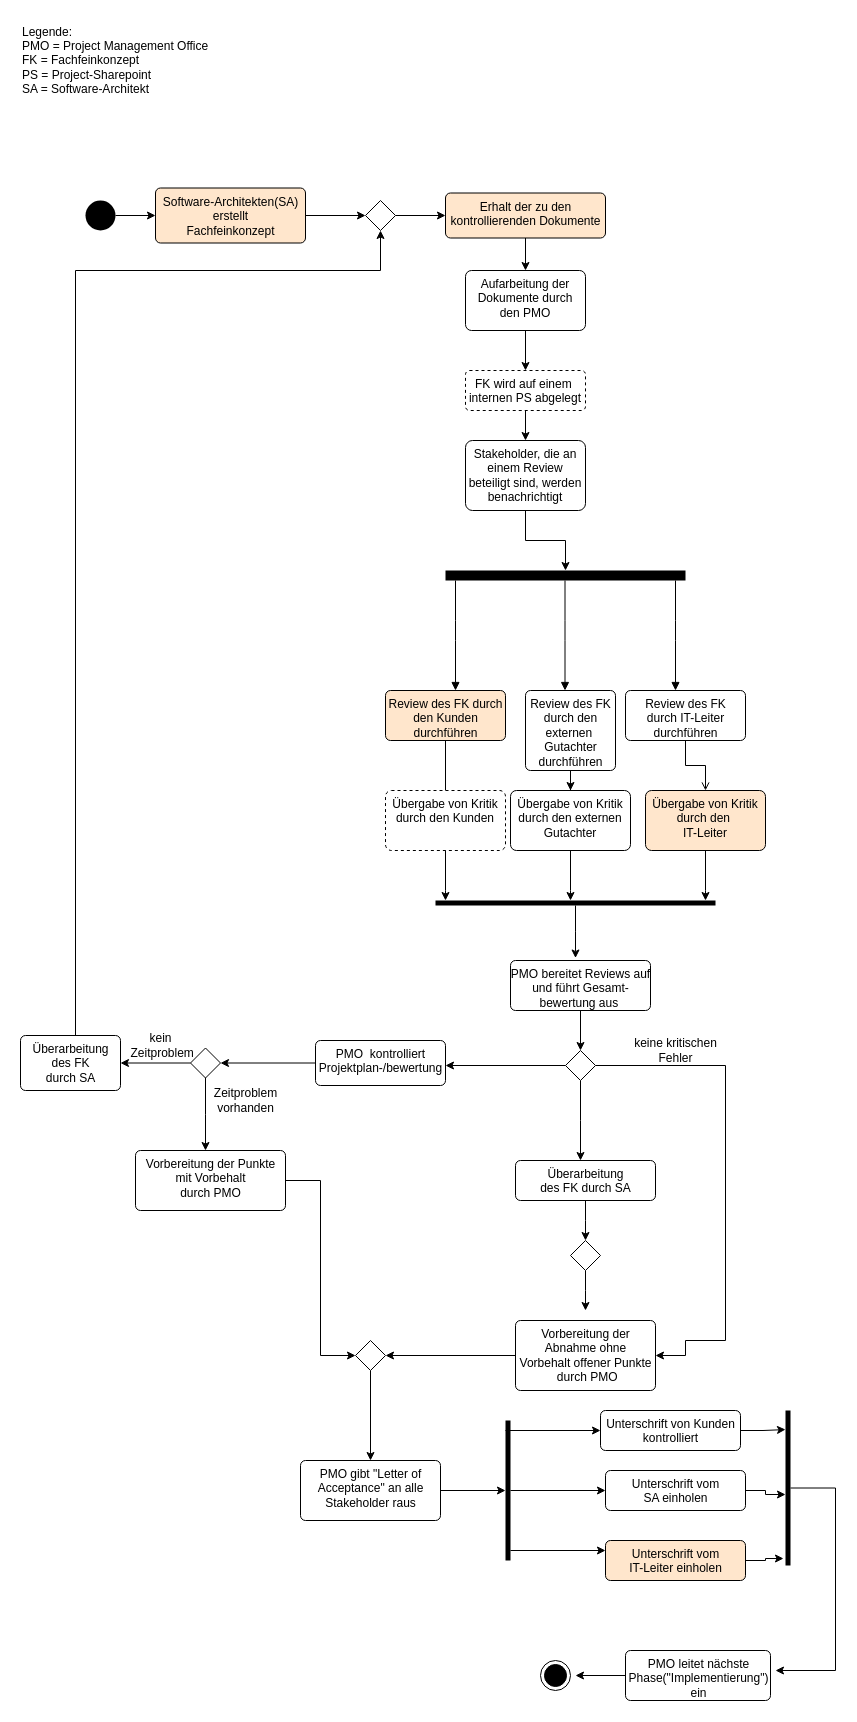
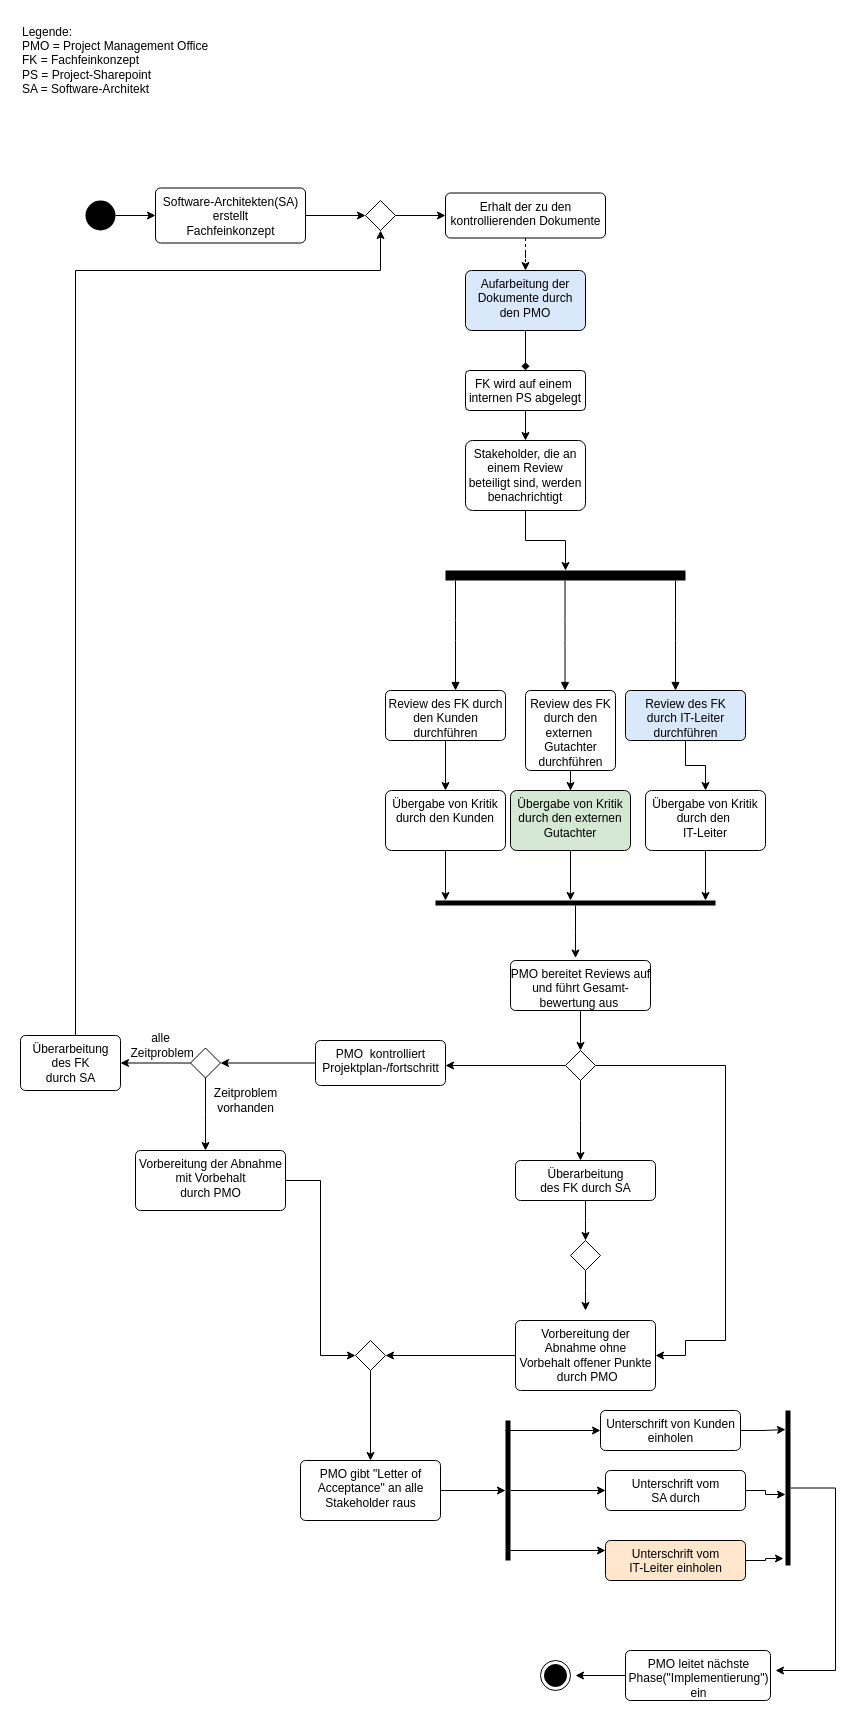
node "Software-Architekten(SA) erstellt Fachfeinkonzept": fillcolor #ffe6cc -> #ffffff
node "Erhalt der zu den kontrollierenden Dokumente": fillcolor #ffe6cc -> #ffffff
edge "Erhalt der zu den kontrollierenden Dokumente" -> "Aufarbeitung der Dokumente durch den PMO": style solid -> dashed
node "Aufarbeitung der Dokumente durch den PMO": fillcolor #ffffff -> #dae8fc
edge "Aufarbeitung der Dokumente durch den PMO" -> "FK wird auf einem internen PS abgelegt": arrowhead classic -> diamond
node "FK wird auf einem internen PS abgelegt": style dashed -> solid
node "Review des FK durch den Kunden durchführen": fillcolor #ffe6cc -> #ffffff
node "Review des FK durch IT-Leiter durchführen": fillcolor #ffffff -> #dae8fc
edge "Review des FK durch IT-Leiter durchführen" -> "Übergabe von Kritik durch den IT-Leiter": arrowhead open -> classic
edge "Review des FK durch den Kunden durchführen" -- "Übergabe von Kritik durch den Kunden": arrowhead none -> classic
node "Übergabe von Kritik durch den Kunden": style dashed -> solid
node "Übergabe von Kritik durch den externen Gutachter": fillcolor #ffffff -> #d5e8d4
node "Übergabe von Kritik durch den IT-Leiter": fillcolor #ffe6cc -> #ffffff
node "kein Zeitproblem": label "kein Zeitproblem" -> "alle Zeitproblem"
node "keine kritischen Fehler": removed
node "PMO kontrolliert Projektplan-/bewertung": label "PMO kontrolliert Projektplan-/bewertung" -> "PMO kontrolliert Projektplan-/fortschritt"
node "Vorbereitung der Punkte mit Vorbehalt durch PMO": label "Vorbereitung der Punkte mit Vorbehalt durch PMO" -> "Vorbereitung der Abnahme mit Vorbehalt durch PMO"
node "Unterschrift von Kunden kontrolliert": label "Unterschrift von Kunden kontrolliert" -> "Unterschrift von Kunden einholen"
node "Unterschrift vom SA einholen": label "Unterschrift vom SA einholen" -> "Unterschrift vom SA durch"
